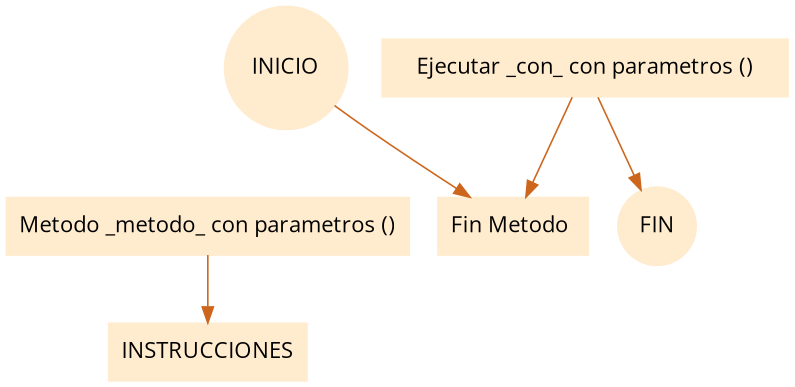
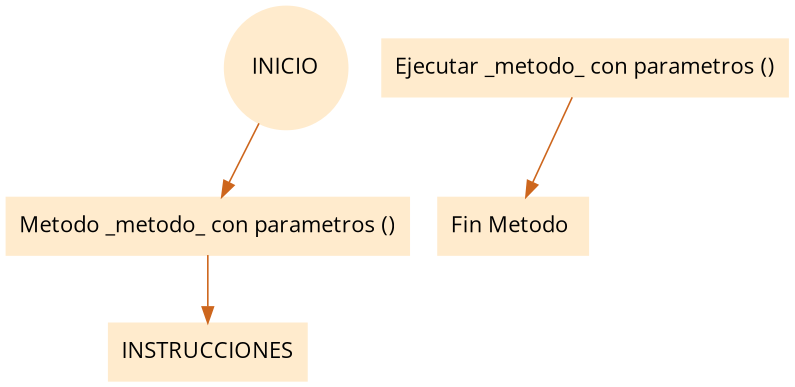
node "Ejecutar _con_ con parametros ()": label "Ejecutar _con_ con parametros ()" -> "Ejecutar _metodo_ con parametros ()"
edge "INICIO" -> "Fin Metodo": now "INICIO" -> "Metodo _metodo_ con parametros ()"
node "FIN": removed
